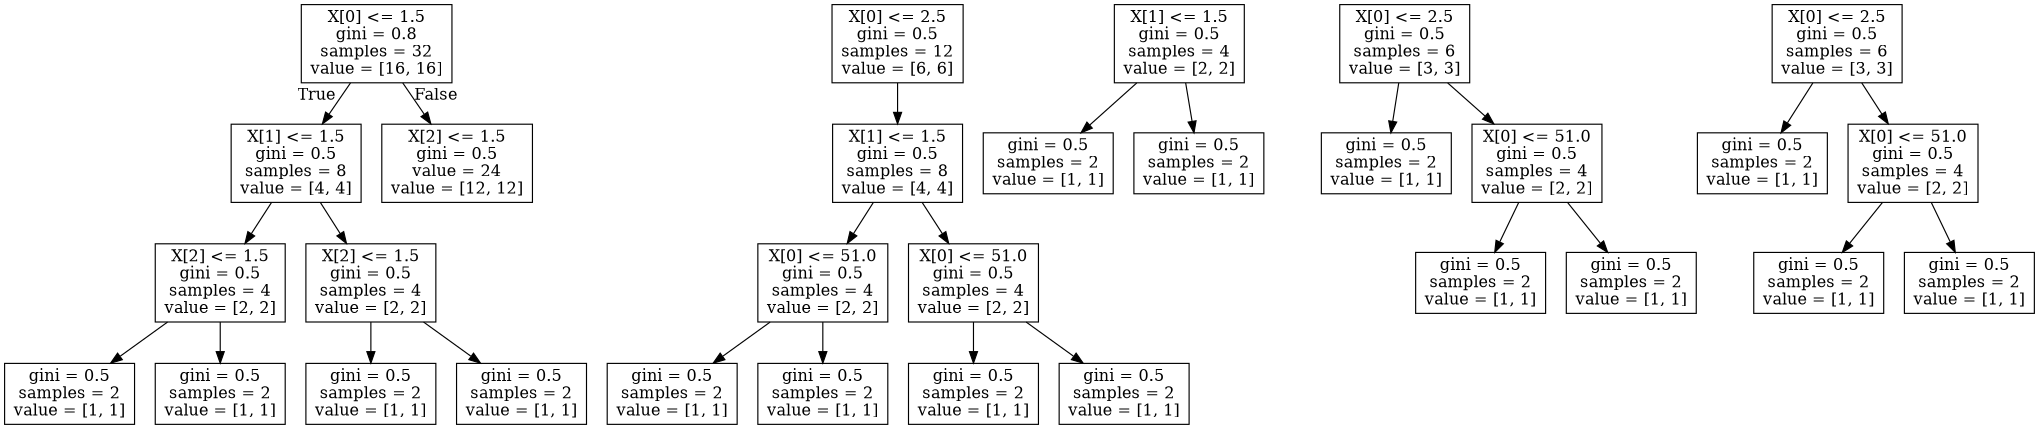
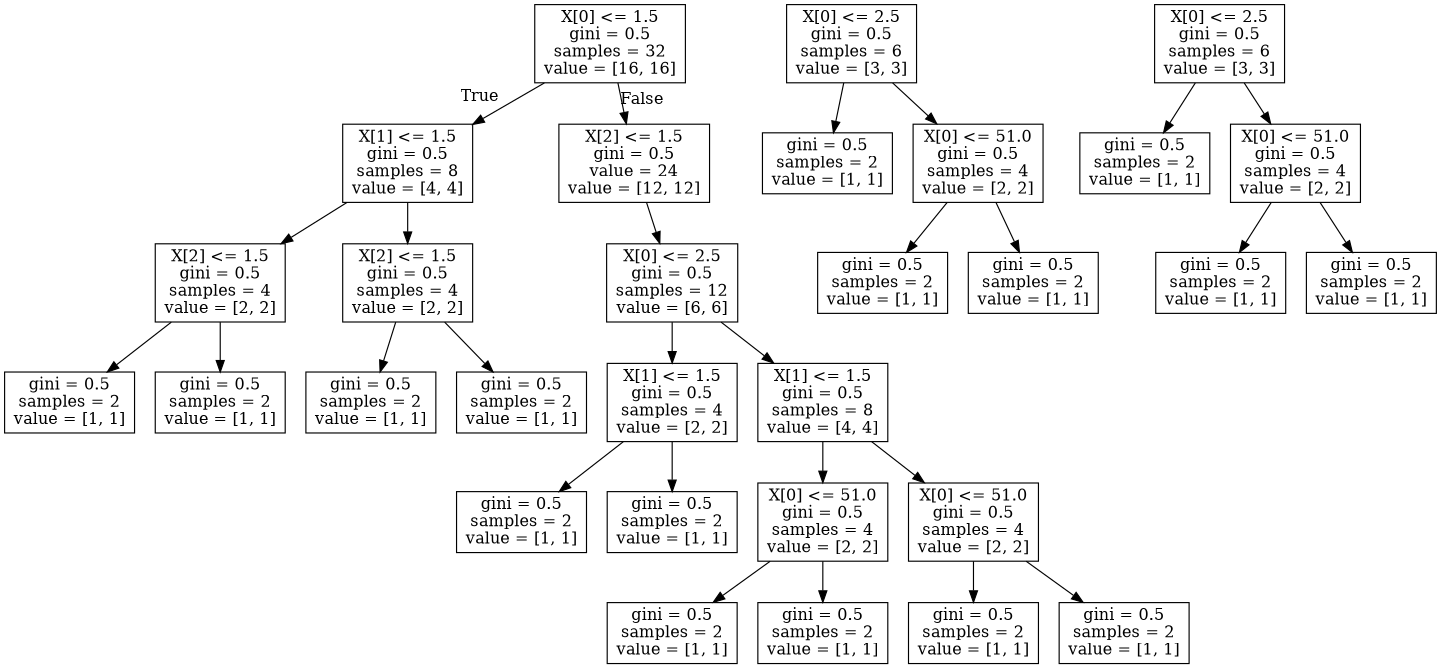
node "X[0] <= 1.5 gini = 0.8 samples = 32 value = [16, 16]": label "X[0] <= 1.5 gini = 0.8 samples = 32 value = [16, 16]" -> "X[0] <= 1.5 gini = 0.5 samples = 32 value = [16, 16]"
edge "X[2] <= 1.5 gini = 0.5 value = 24 value = [12, 12]" -> "X[0] <= 2.5 gini = 0.5 samples = 12 value = [6, 6]": added
edge "X[0] <= 2.5 gini = 0.5 samples = 12 value = [6, 6]" -> "X[1] <= 1.5 gini = 0.5 samples = 4 value = [2, 2]": added
